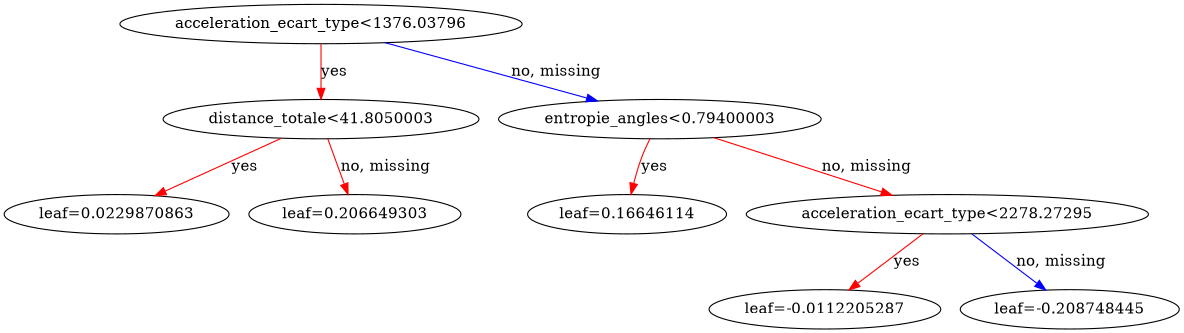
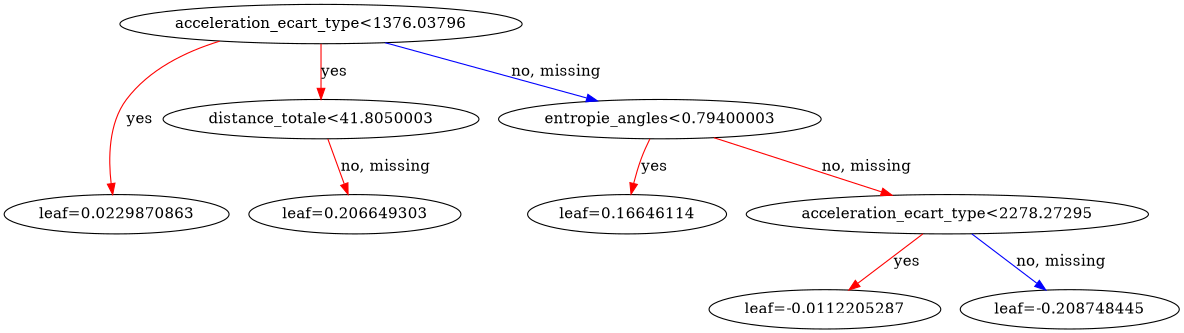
edge "distance_totale<41.8050003" -> "leaf=0.0229870863": now "acceleration_ecart_type<1376.03796" -> "leaf=0.0229870863"
